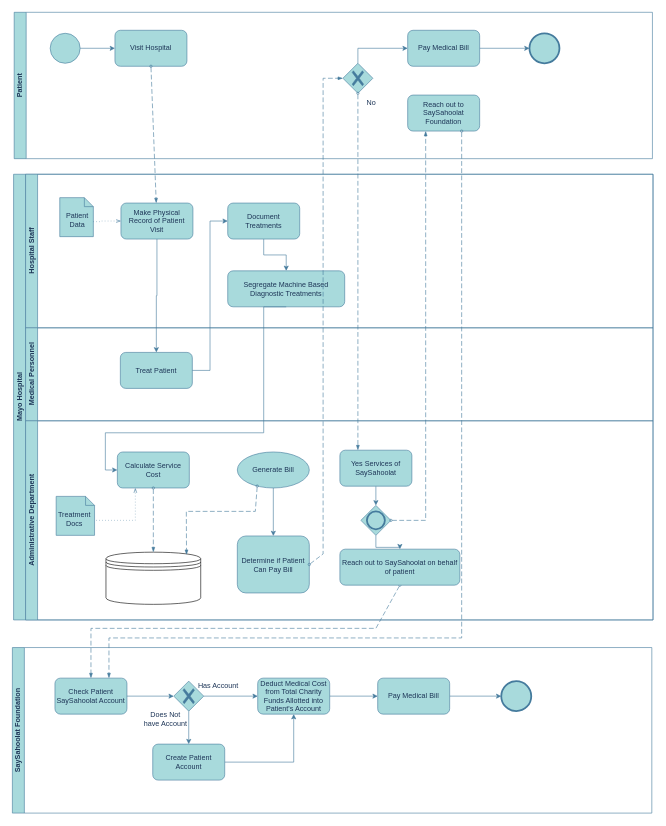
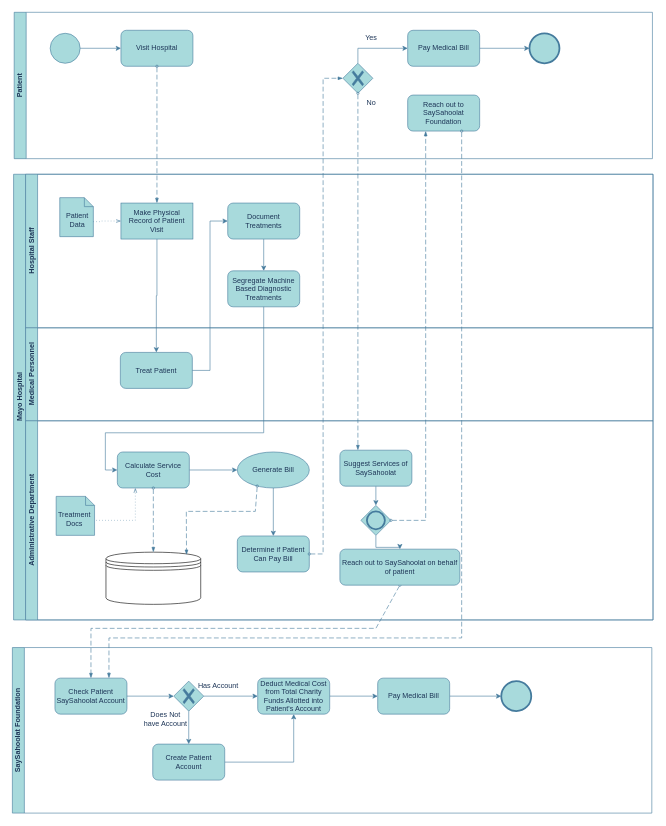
node "Yes": added
node "Visit Hospital": moved (151, 48) -> (157, 48)
node "Make Physical Record of Patient Visit": shape rounded rectangle -> rectangle
node "Segregate Machine Based Diagnostic Treatments": size 117x36 -> 72x36
node "Yes Services of SaySahoolat": label "Yes Services of SaySahoolat" -> "Suggest Services of SaySahoolat"
edge "Calculate Service Cost" -> "Generate Bill": added
node "Determine if Patient Can Pay Bill": size 72x57 -> 72x36
